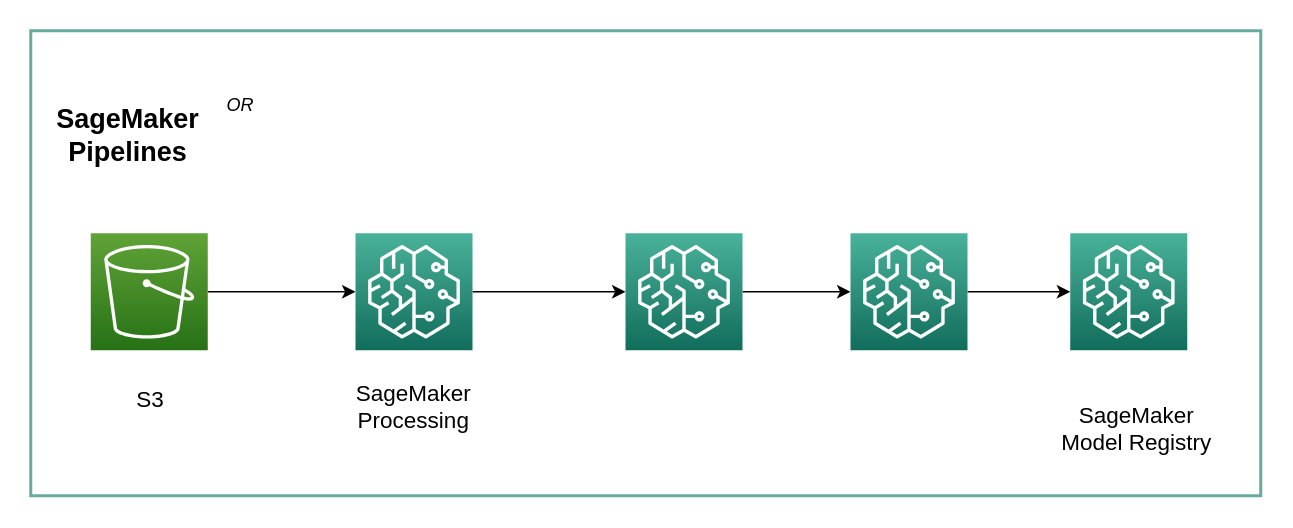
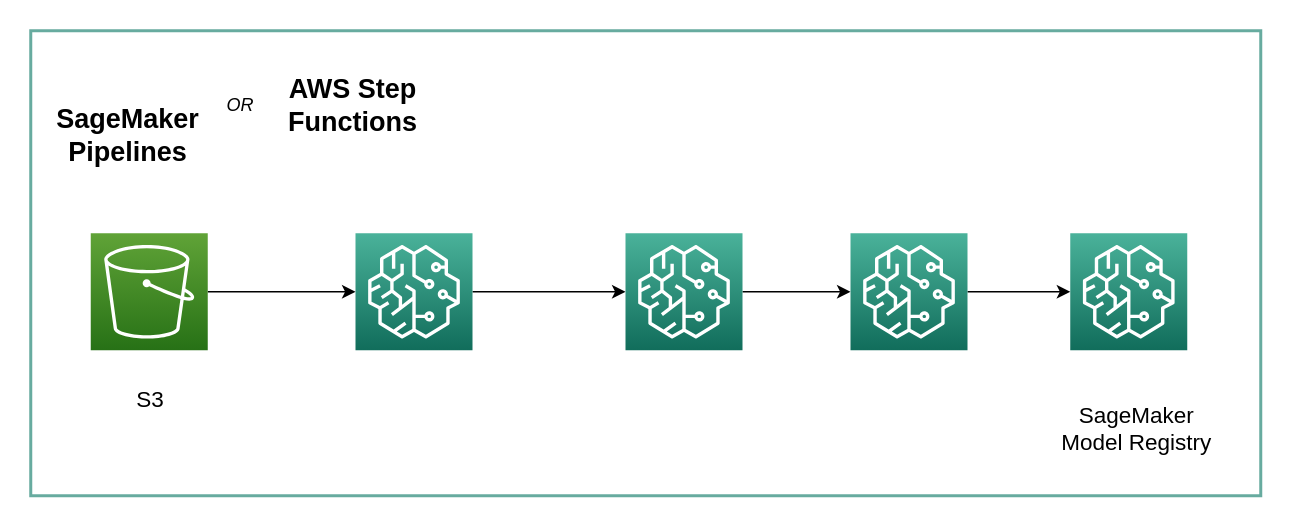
node "AWS Step Functions": added
node "SageMaker Processing": removed
